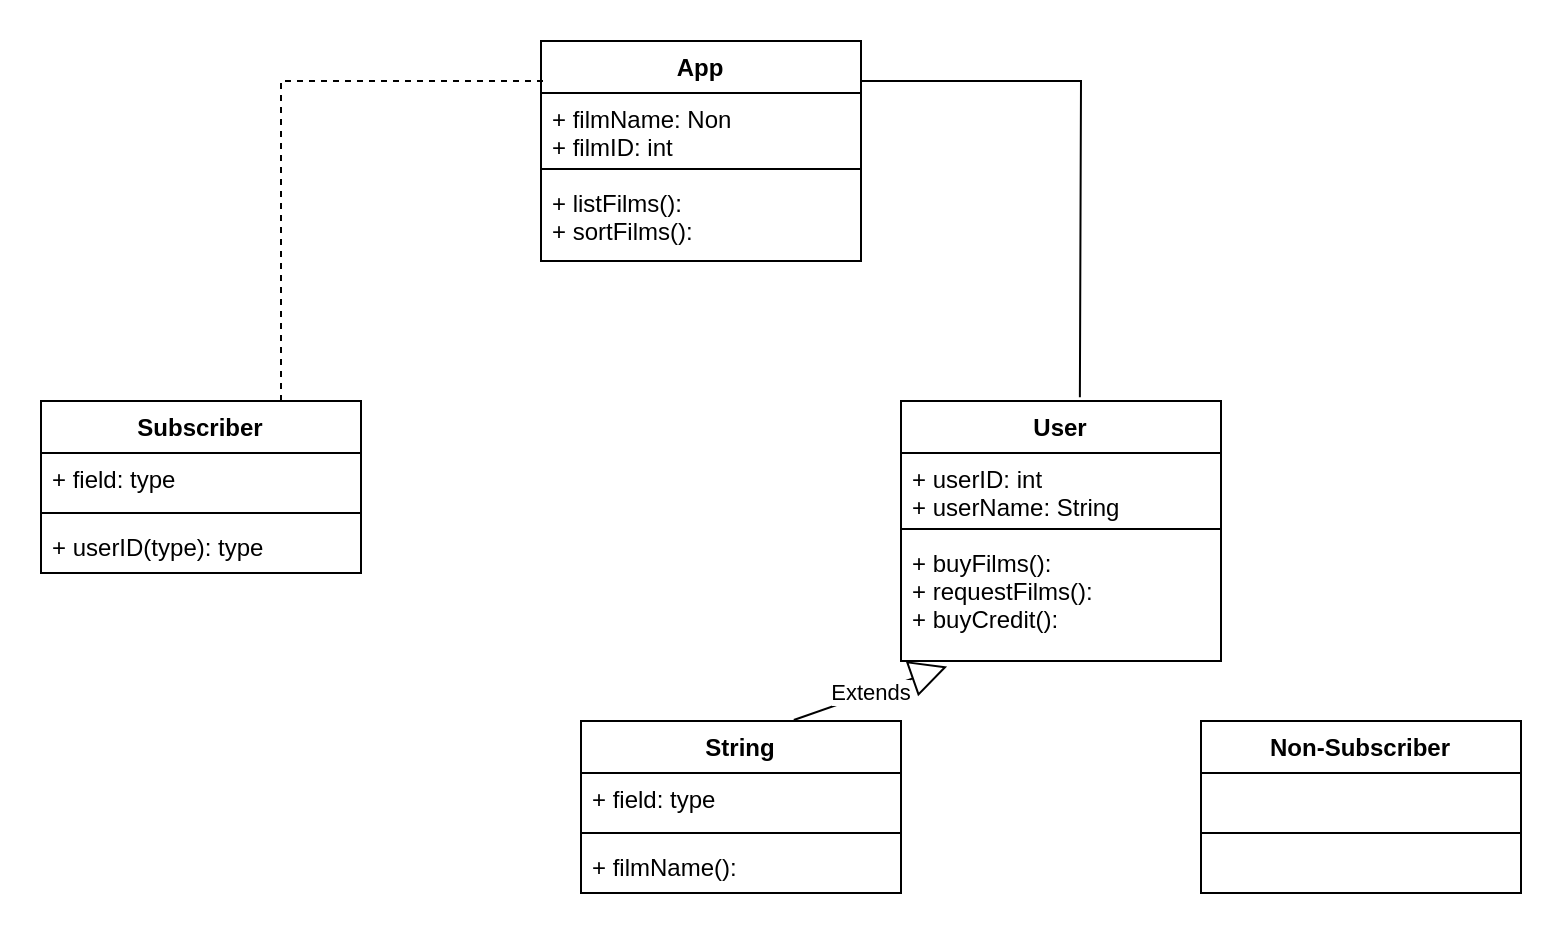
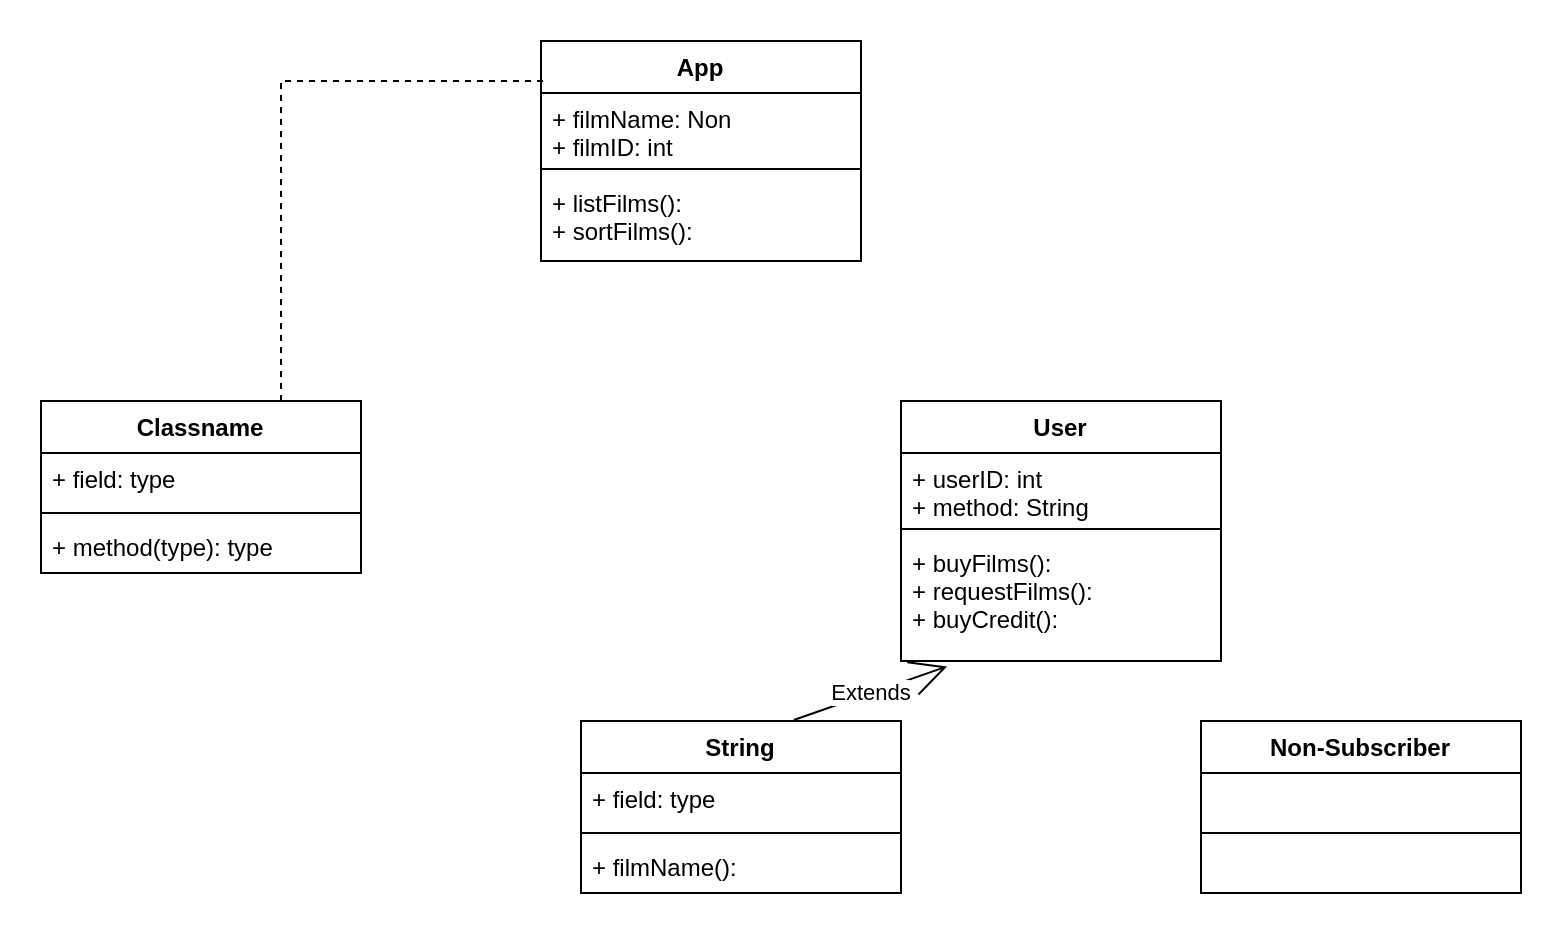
edge "App" -- "User": removed
node "Subscriber": label "Subscriber" -> "Classname"
node "+ userID: int + userName: String": label "+ userID: int + userName: String" -> "+ userID: int + method: String"
node "+ userID(type): type": label "+ userID(type): type" -> "+ method(type): type"
edge "String" -> "+ buyFilms(): + requestFilms(): + buyCredit():": arrowhead block -> open
